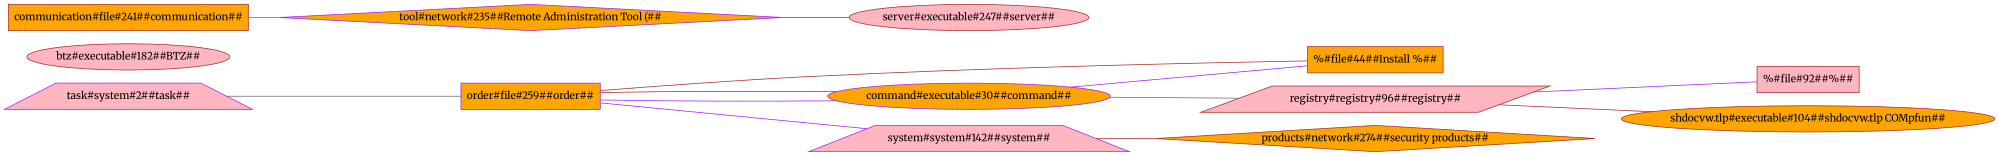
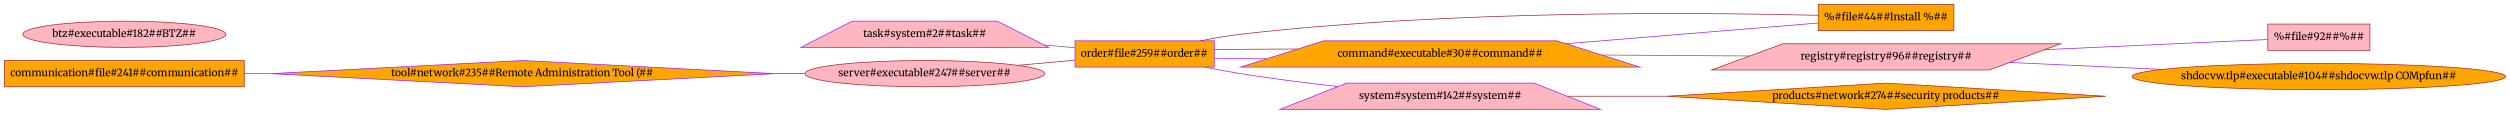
edge "order#file#259##order##" -- "server#executable#247##server##": added
node "command#executable#30##command##": shape ellipse -> trapezium
edge "registry#registry#96##registry##" -- "shdocvw.tlp#executable#104##shdocvw.tlp COMpfun##": color brown -> purple
